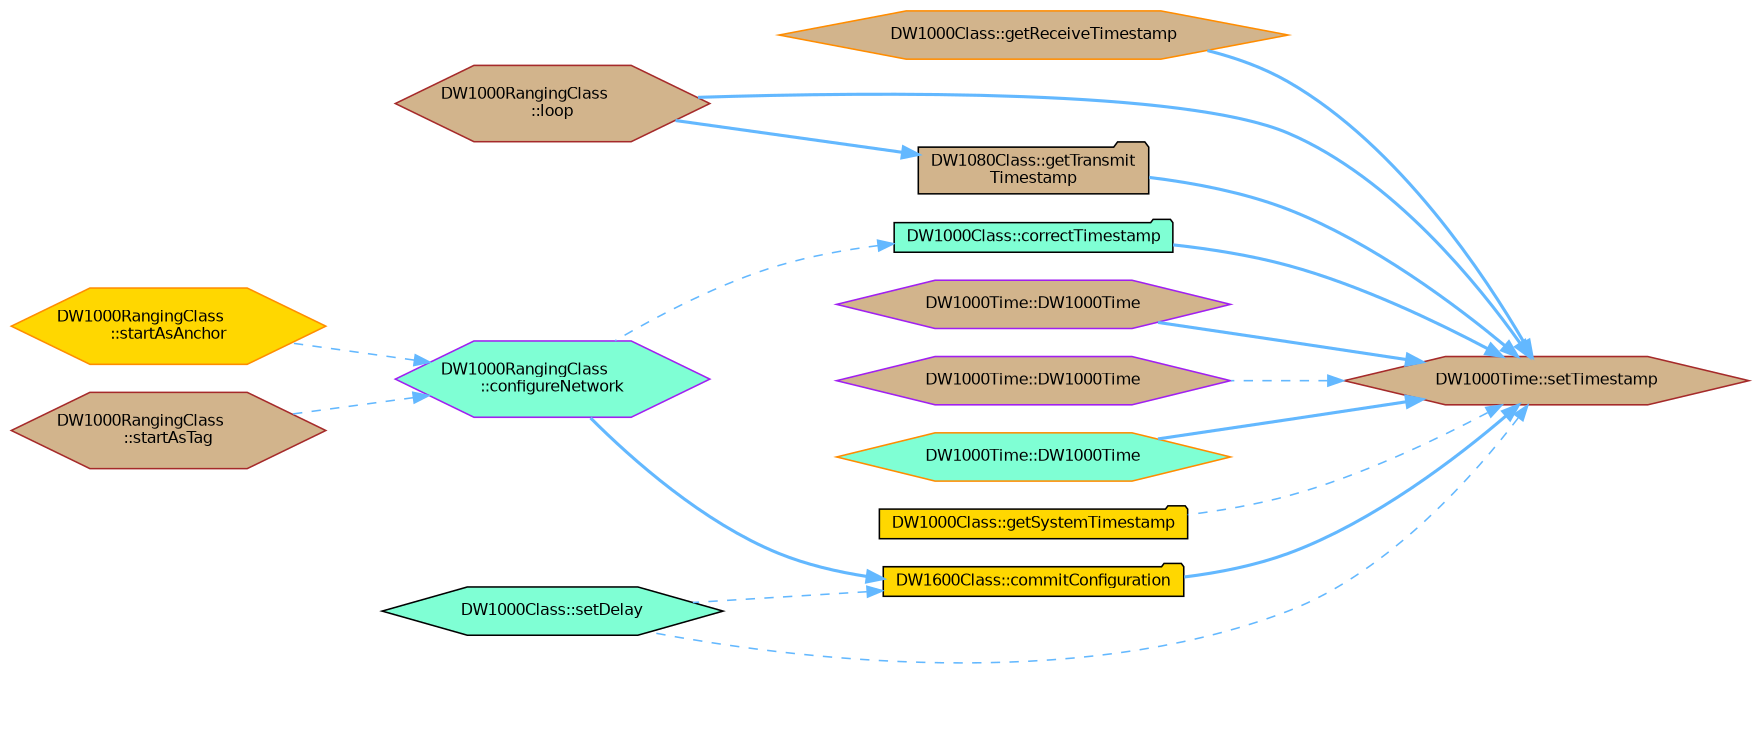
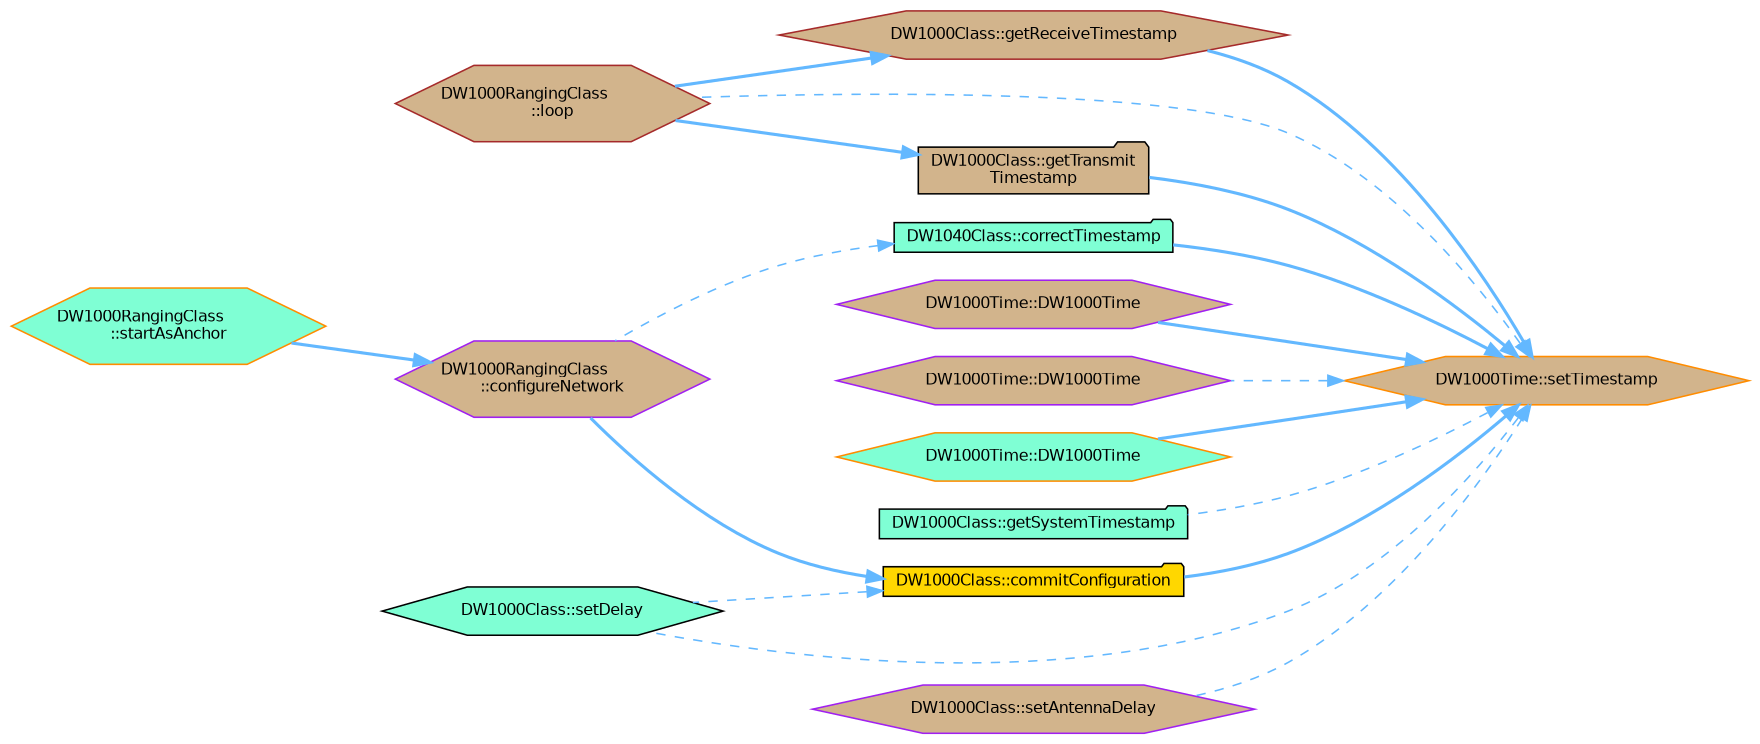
node "DW1000Class::getReceiveTimestamp": color darkorange -> brown
edge "DW1000RangingClass ::loop" -> "DW1000Class::getReceiveTimestamp": added
edge "DW1000RangingClass ::loop" -> "DW1000Time::setTimestamp": style bold -> dashed
node "DW1080Class::getTransmit Timestamp": label "DW1080Class::getTransmit Timestamp" -> "DW1000Class::getTransmit Timestamp"
node "DW1000Class::correctTimestamp": label "DW1000Class::correctTimestamp" -> "DW1040Class::correctTimestamp"
node "DW1000RangingClass ::startAsAnchor": fillcolor gold -> aquamarine
edge "DW1000RangingClass ::startAsAnchor" -> "DW1000RangingClass ::configureNetwork": style dashed -> bold
node "DW1000RangingClass ::configureNetwork": fillcolor aquamarine -> tan
node "DW1000Time::setTimestamp": color brown -> darkorange
node "DW1000RangingClass ::startAsTag": removed
node "DW1000Class::getSystemTimestamp": fillcolor gold -> aquamarine
node "DW1600Class::commitConfiguration": label "DW1600Class::commitConfiguration" -> "DW1000Class::commitConfiguration"
node "DW1000Class::setAntennaDelay": added
